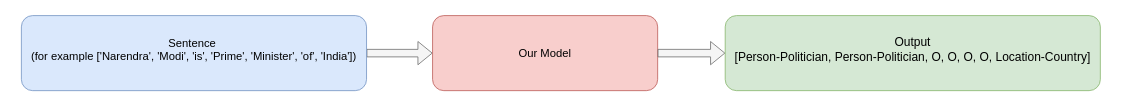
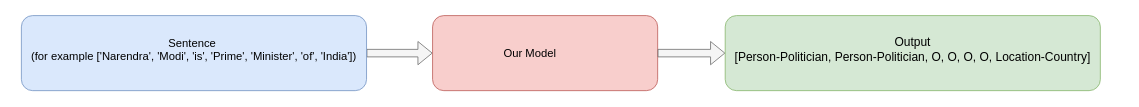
node "Our Model": moved (545, 53) -> (530, 53)
